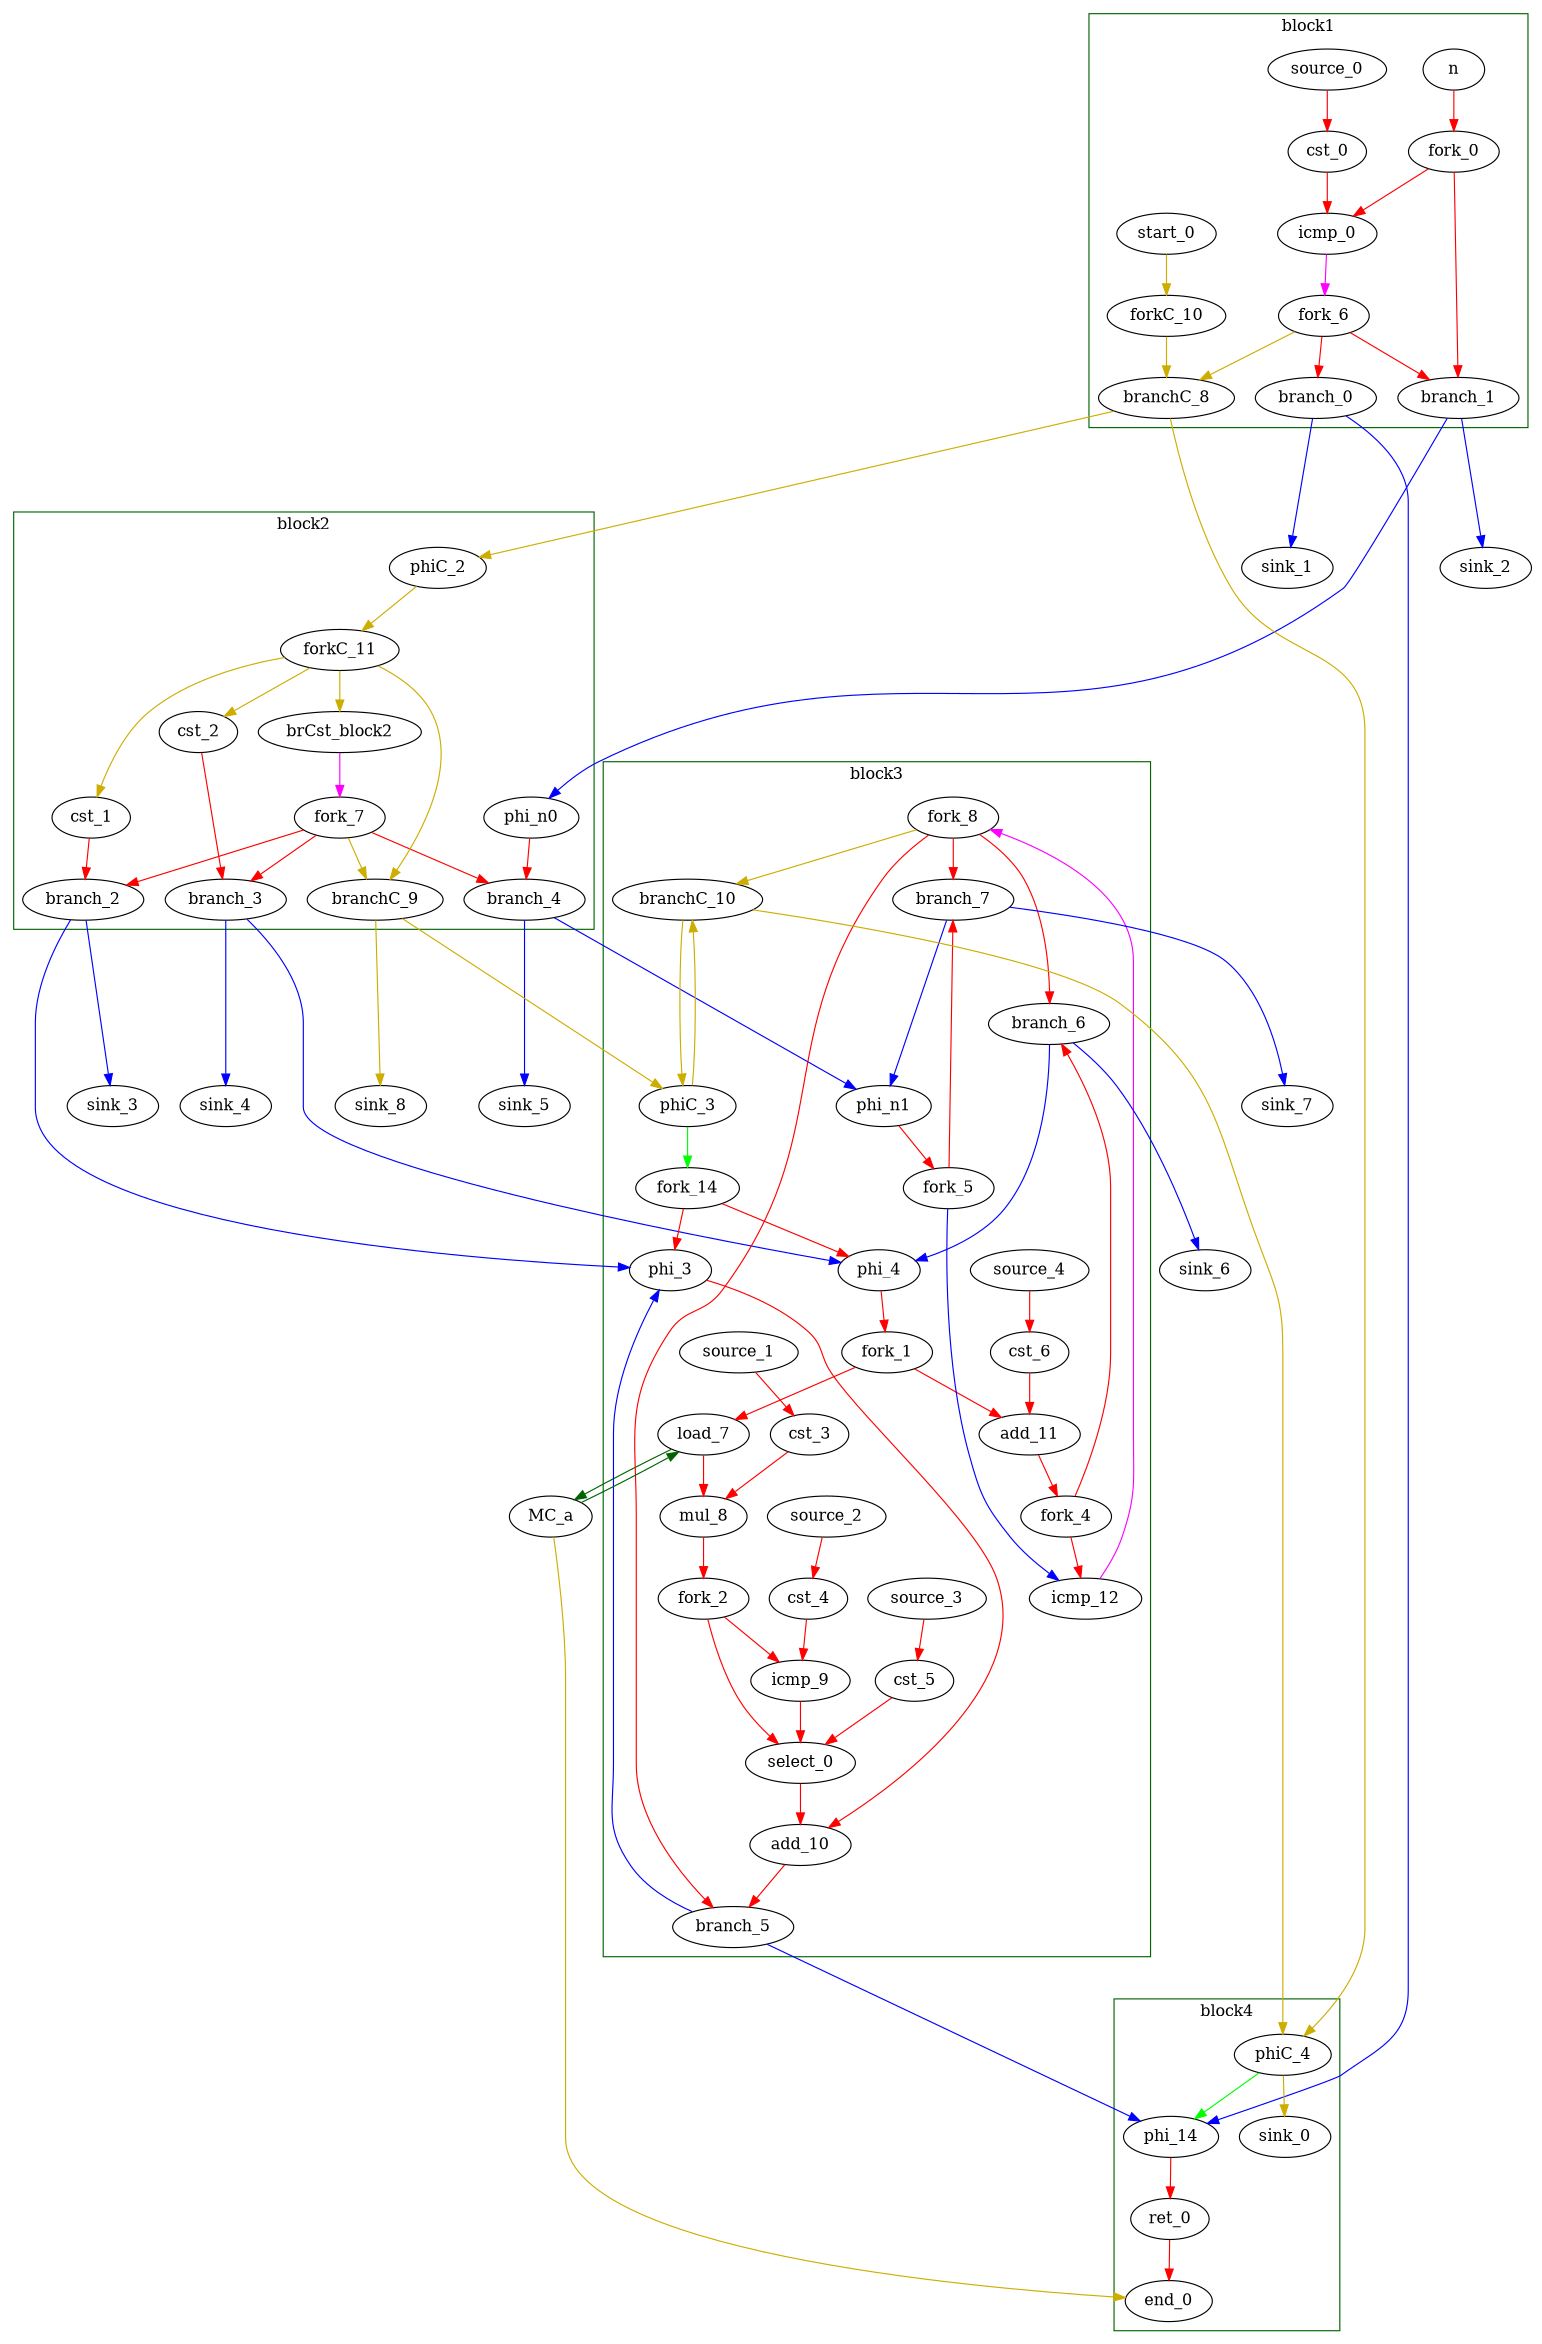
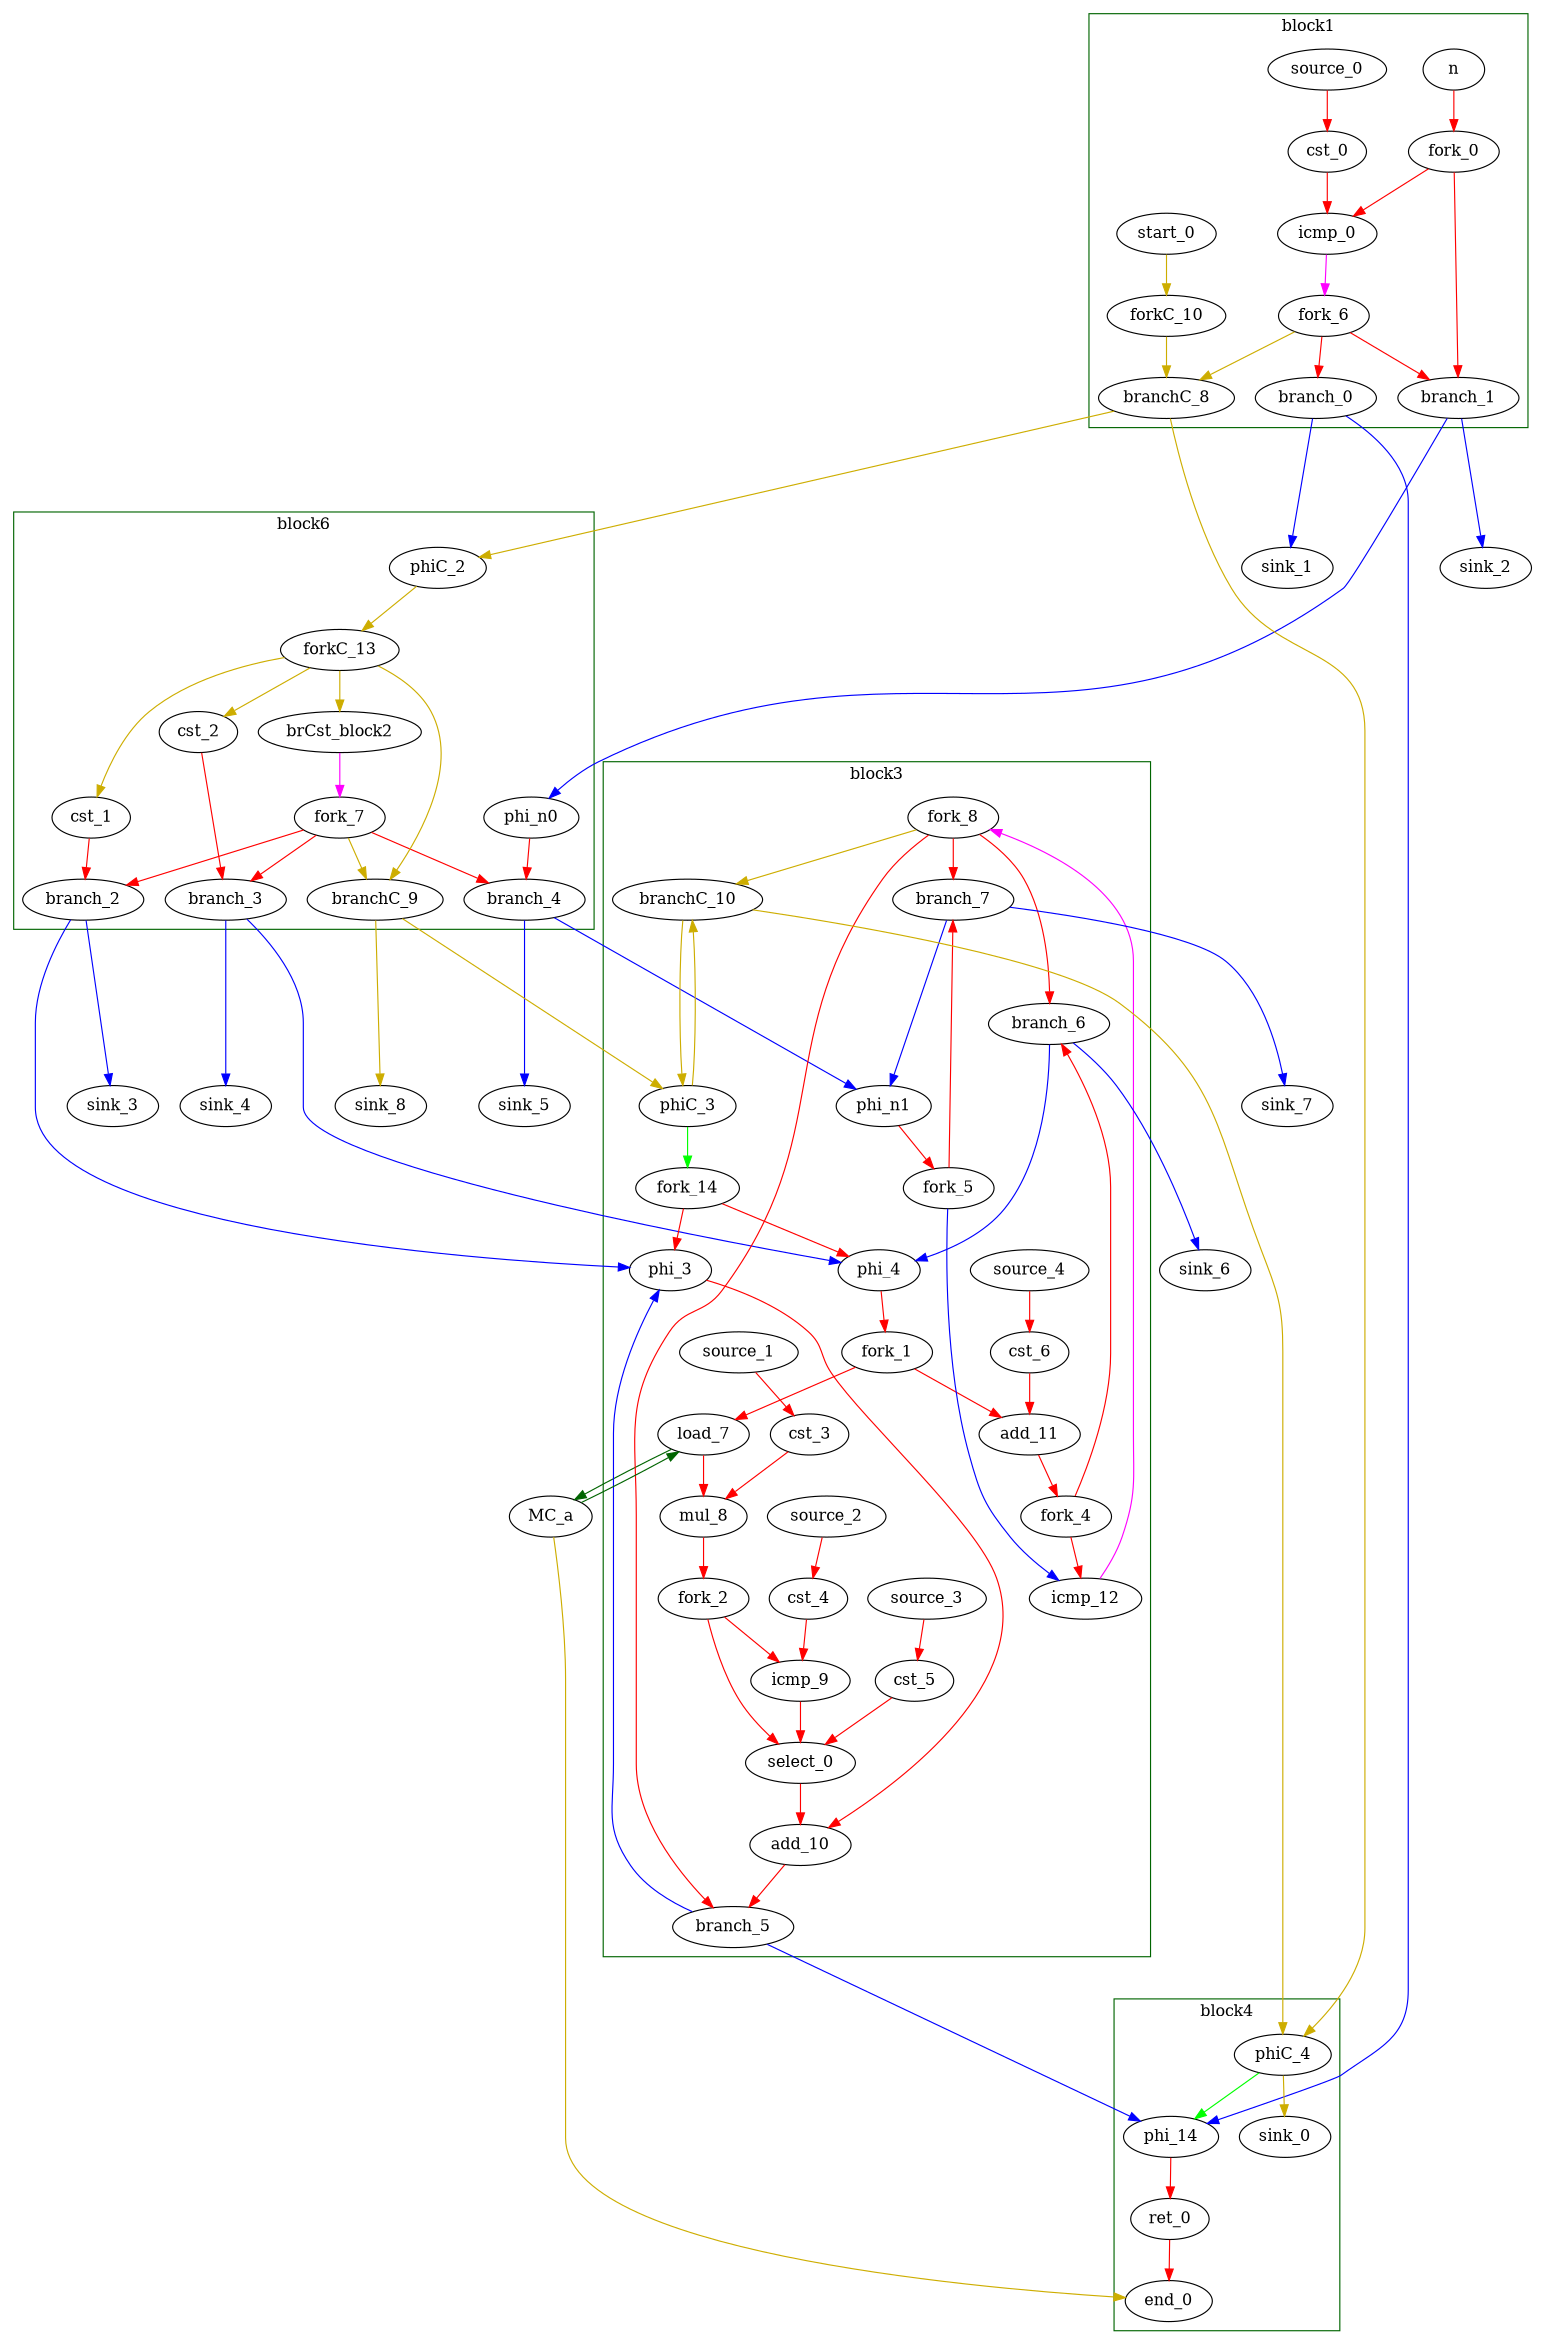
cluster "block2": label "block2" -> "block6"
node "forkC_11": label "forkC_11" -> "forkC_13"
